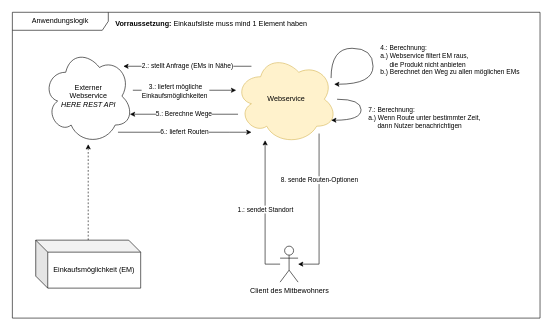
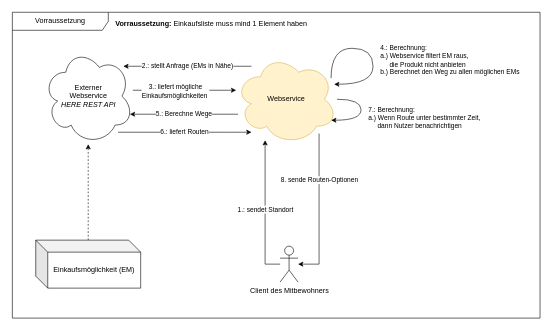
node "Anwendungslogik": label "Anwendungslogik" -> "Vorraussetzung"
